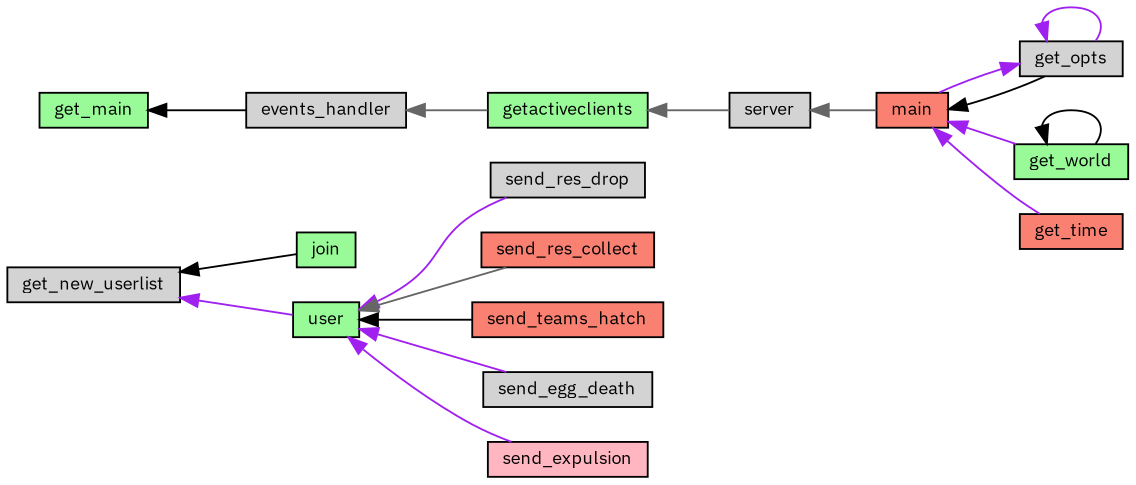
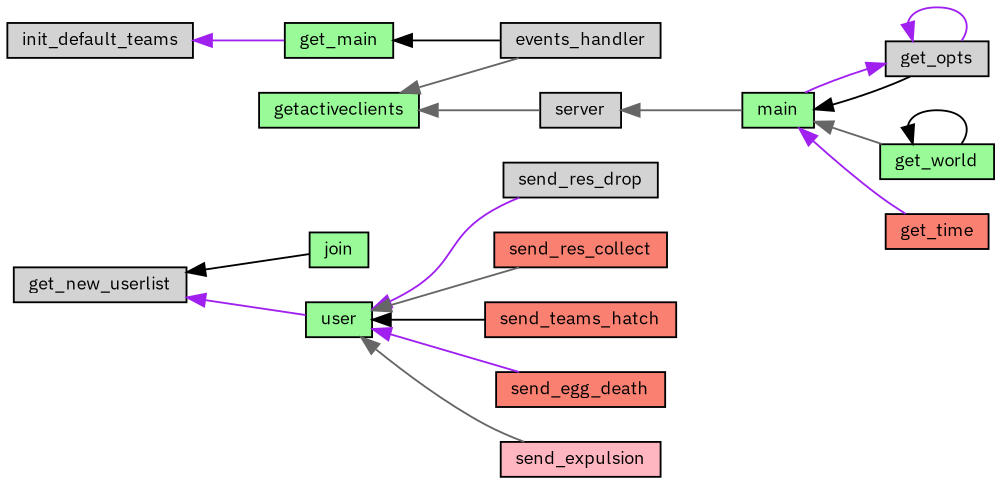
node "init_default_teams": added
edge "getactiveclients" -> "events_handler": reversed
node "main": fillcolor salmon -> palegreen
edge "get_world" -> "main": color purple -> gray40
node "send_egg_death": fillcolor lightgrey -> salmon
edge "send_expulsion" -> "user": color purple -> gray40
